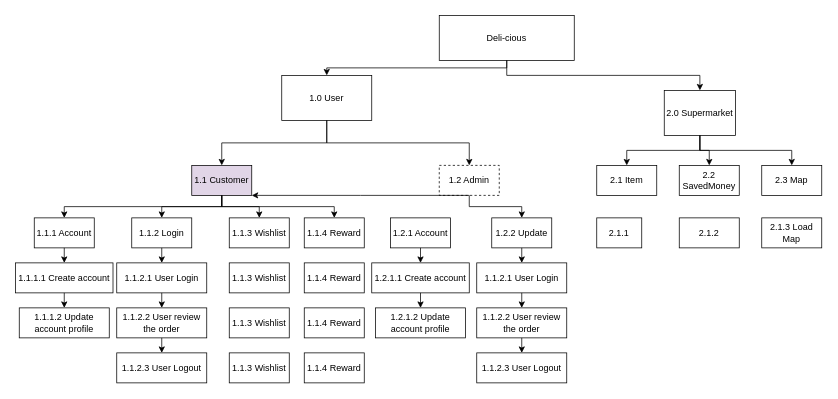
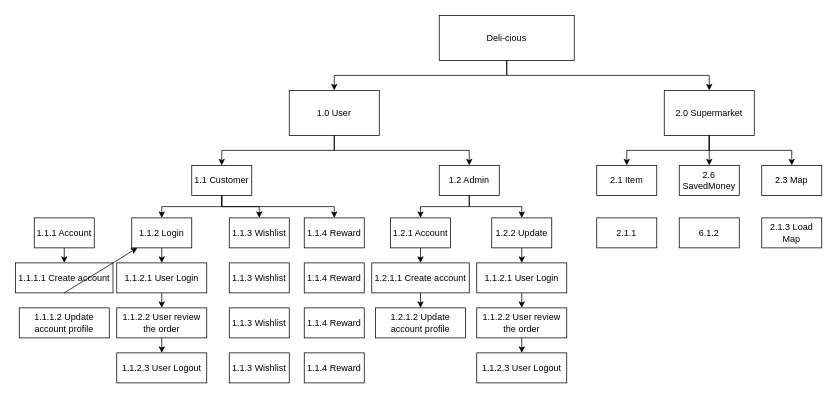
node "1.0 User": moved (327, 98) -> (334, 113)
node "2.0 Supermarket": size 71x45 -> 90x45
node "1.1 Customer": fillcolor #e1d5e7 -> #ffffff
node "1.2 Admin": style dashed -> solid
node "2.2 SavedMoney": label "2.2 SavedMoney" -> "2.6 SavedMoney"
edge "1.2 Admin" -> "1.1 Customer": now "1.2 Admin" -> "1.2.1 Account"
edge "1.1 Customer" -> "1.1.1 Account": removed
node "2.1.1": size 45x30 -> 60x30
node "2.1.2": label "2.1.2" -> "6.1.2"
edge "1.1.1.1 Create account" -> "1.1.1.2 Update account profile": now "1.1.1.1 Create account" -> "1.1.2 Login"
